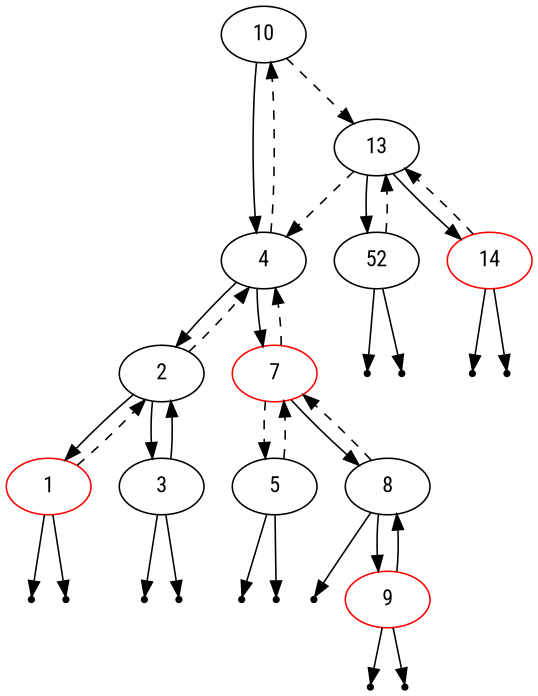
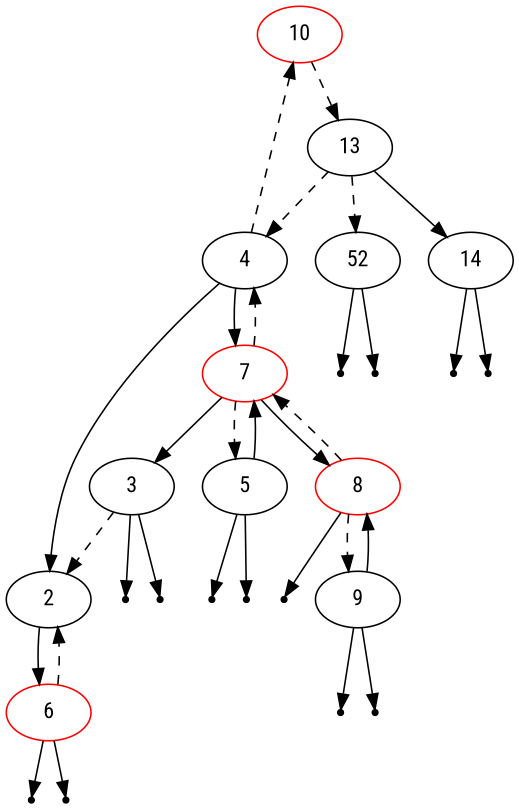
node "10": color black -> red
edge "10" -> "4": removed
edge "13" -> "52": style solid -> dashed
edge "14" -> "13": removed
edge "52" -> "13": removed
node "14": color red -> black
edge "2" -> "4": removed
edge "2" -> "3": now "7" -> "3"
edge "3" -> "2": style solid -> dashed
edge "5" -> "7": style dashed -> solid
node "1": label "1" -> "6"
node "8": color black -> red
edge "8" -> "9": style solid -> dashed
node "9": color red -> black
